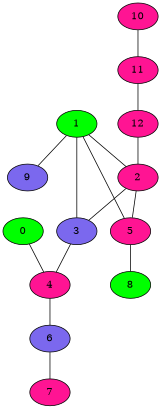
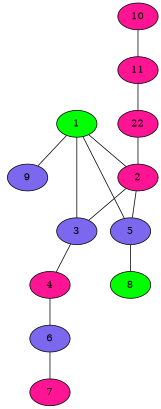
node "12": label "12" -> "22"
node "0": removed
node "5": fillcolor DeepPink -> MediumSlateBlue
